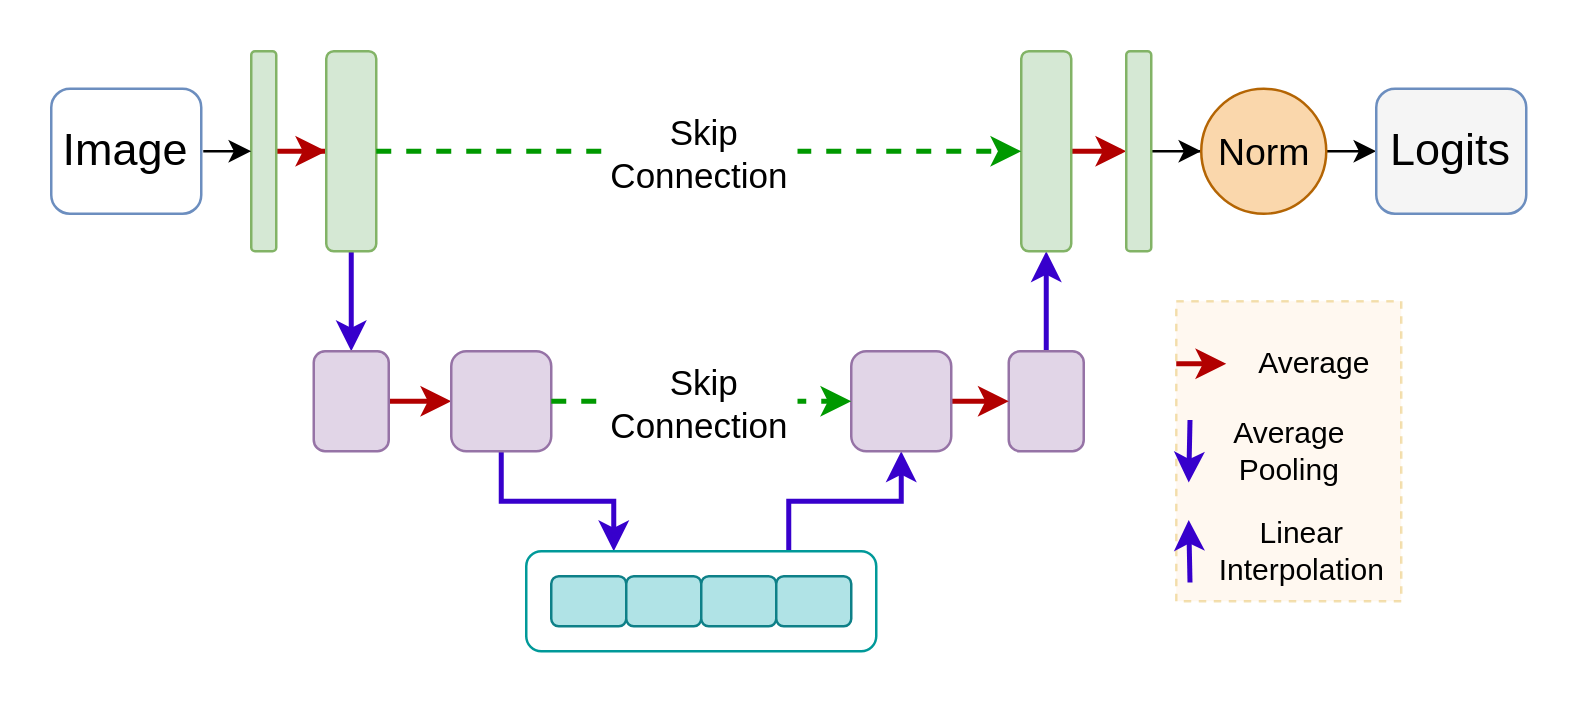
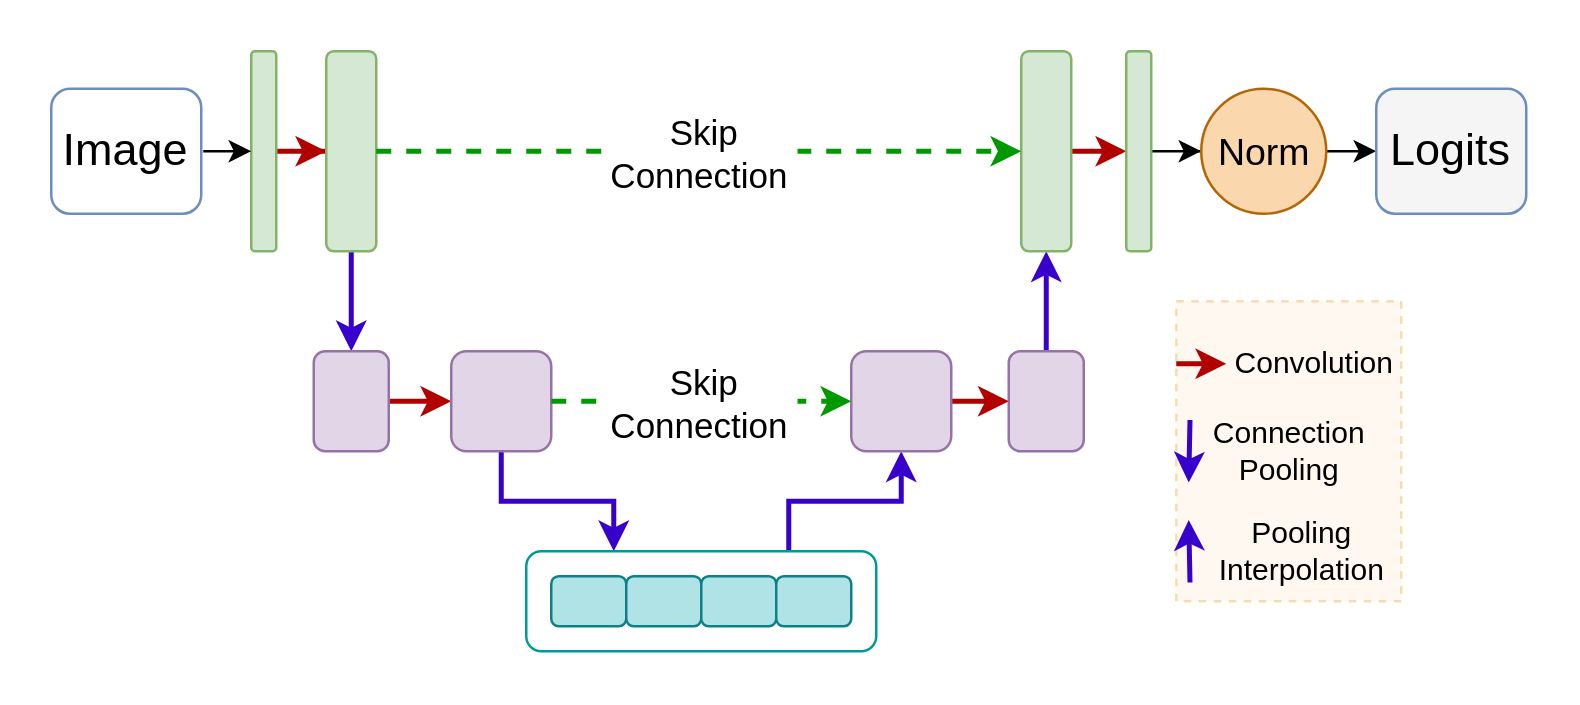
node "Average": label "Average" -> "Convolution"
node "Average Pooling": label "Average Pooling" -> "Connection Pooling"
node "Linear Interpolation": label "Linear Interpolation" -> "Pooling Interpolation"
